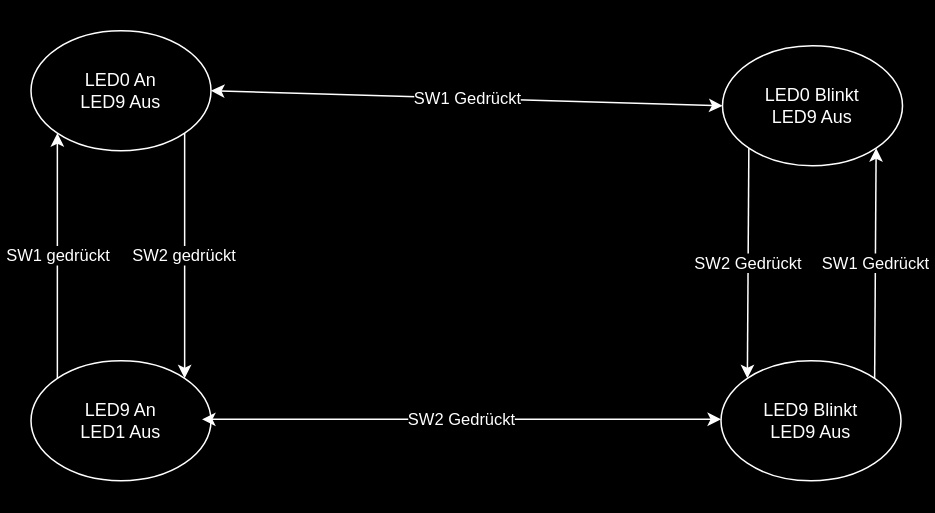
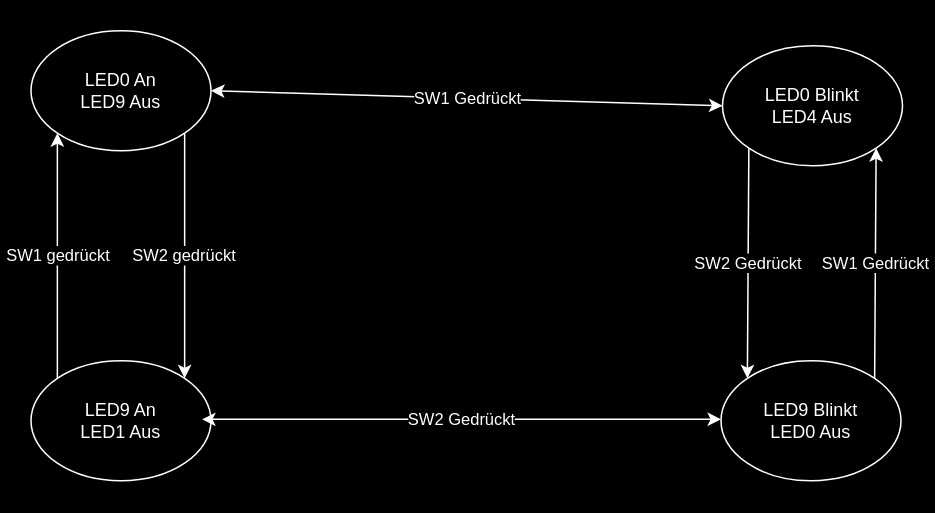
node "LED0 Blinkt LED9 Aus": label "LED0 Blinkt LED9 Aus" -> "LED0 Blinkt LED4 Aus"
node "LED9 Blinkt LED9 Aus": label "LED9 Blinkt LED9 Aus" -> "LED9 Blinkt LED0 Aus"
